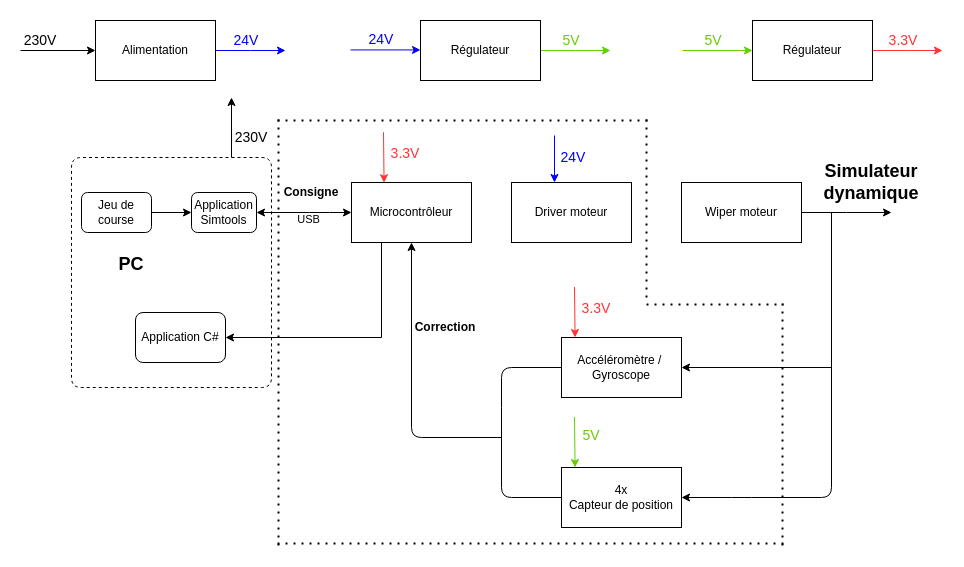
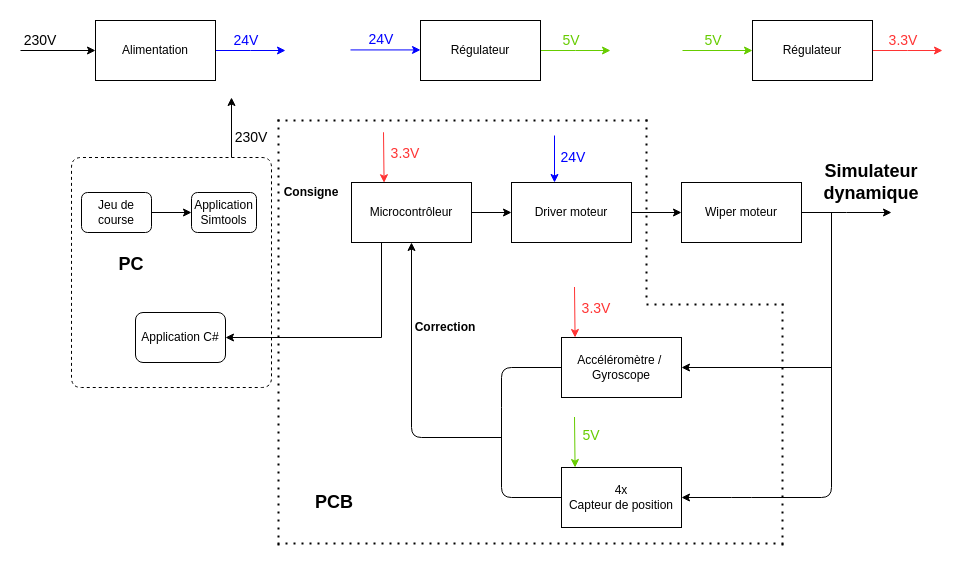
edge "Application Simtools" -- "Microcontrôleur": removed, label "USB"
edge "Microcontrôleur" -> "Driver moteur": added
edge "Driver moteur" -> "Wiper moteur": added
node "PCB": added
